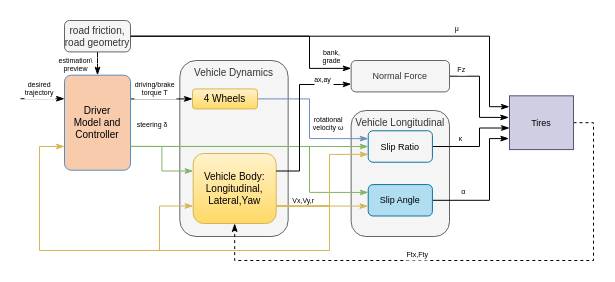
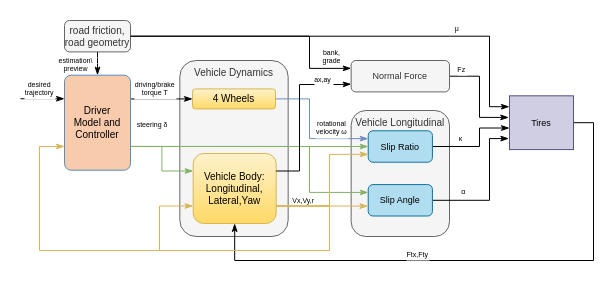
node "4 Wheels": size 65x20 -> 83x20
node "Slip Ratio": fillcolor #f5f5f5 -> #b1ddf0
edge "Tires" -> "Vehicle Body: Longitudinal, Lateral,Yaw": style dashed -> solid
